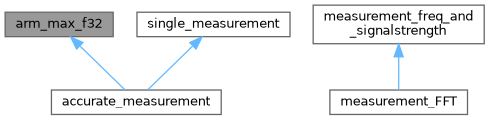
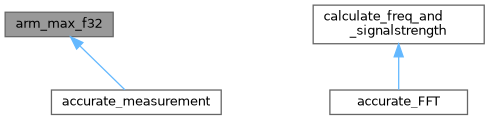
node "single_measurement": removed
node "measurement_freq_and _signalstrength": label "measurement_freq_and _signalstrength" -> "calculate_freq_and _signalstrength"
node "measurement_FFT": label "measurement_FFT" -> "accurate_FFT"
